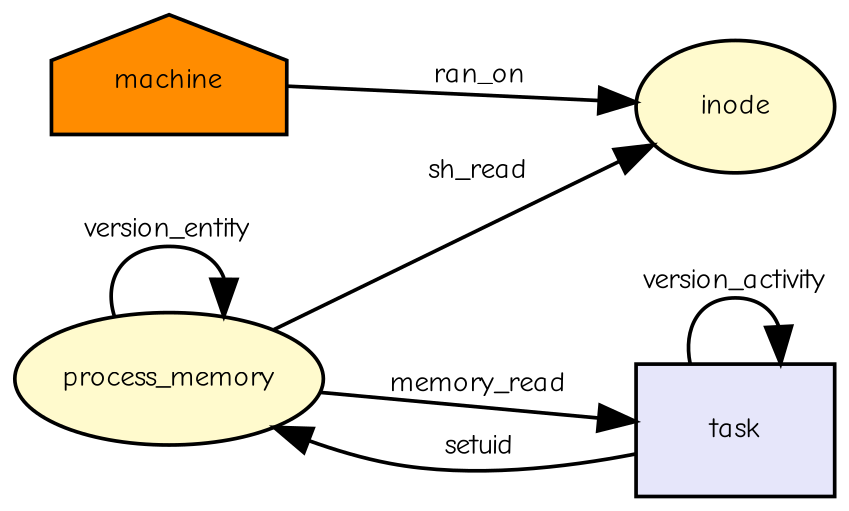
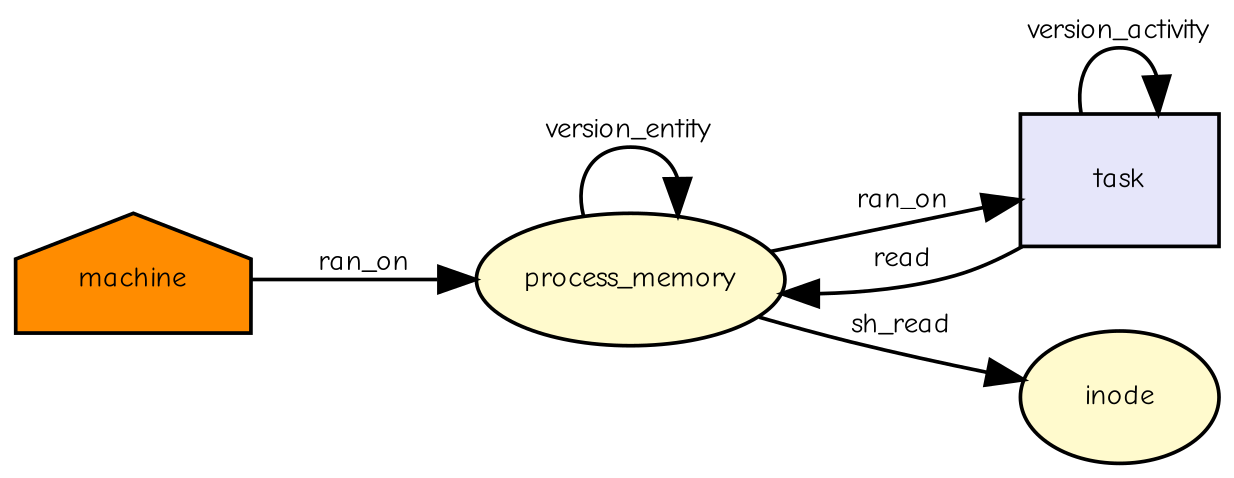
edge "machine" -> "inode": now "machine" -> "process_memory"
edge "process_memory" -> "task": label "memory_read" -> "ran_on"
edge "task" -> "process_memory": label "setuid" -> "read"
